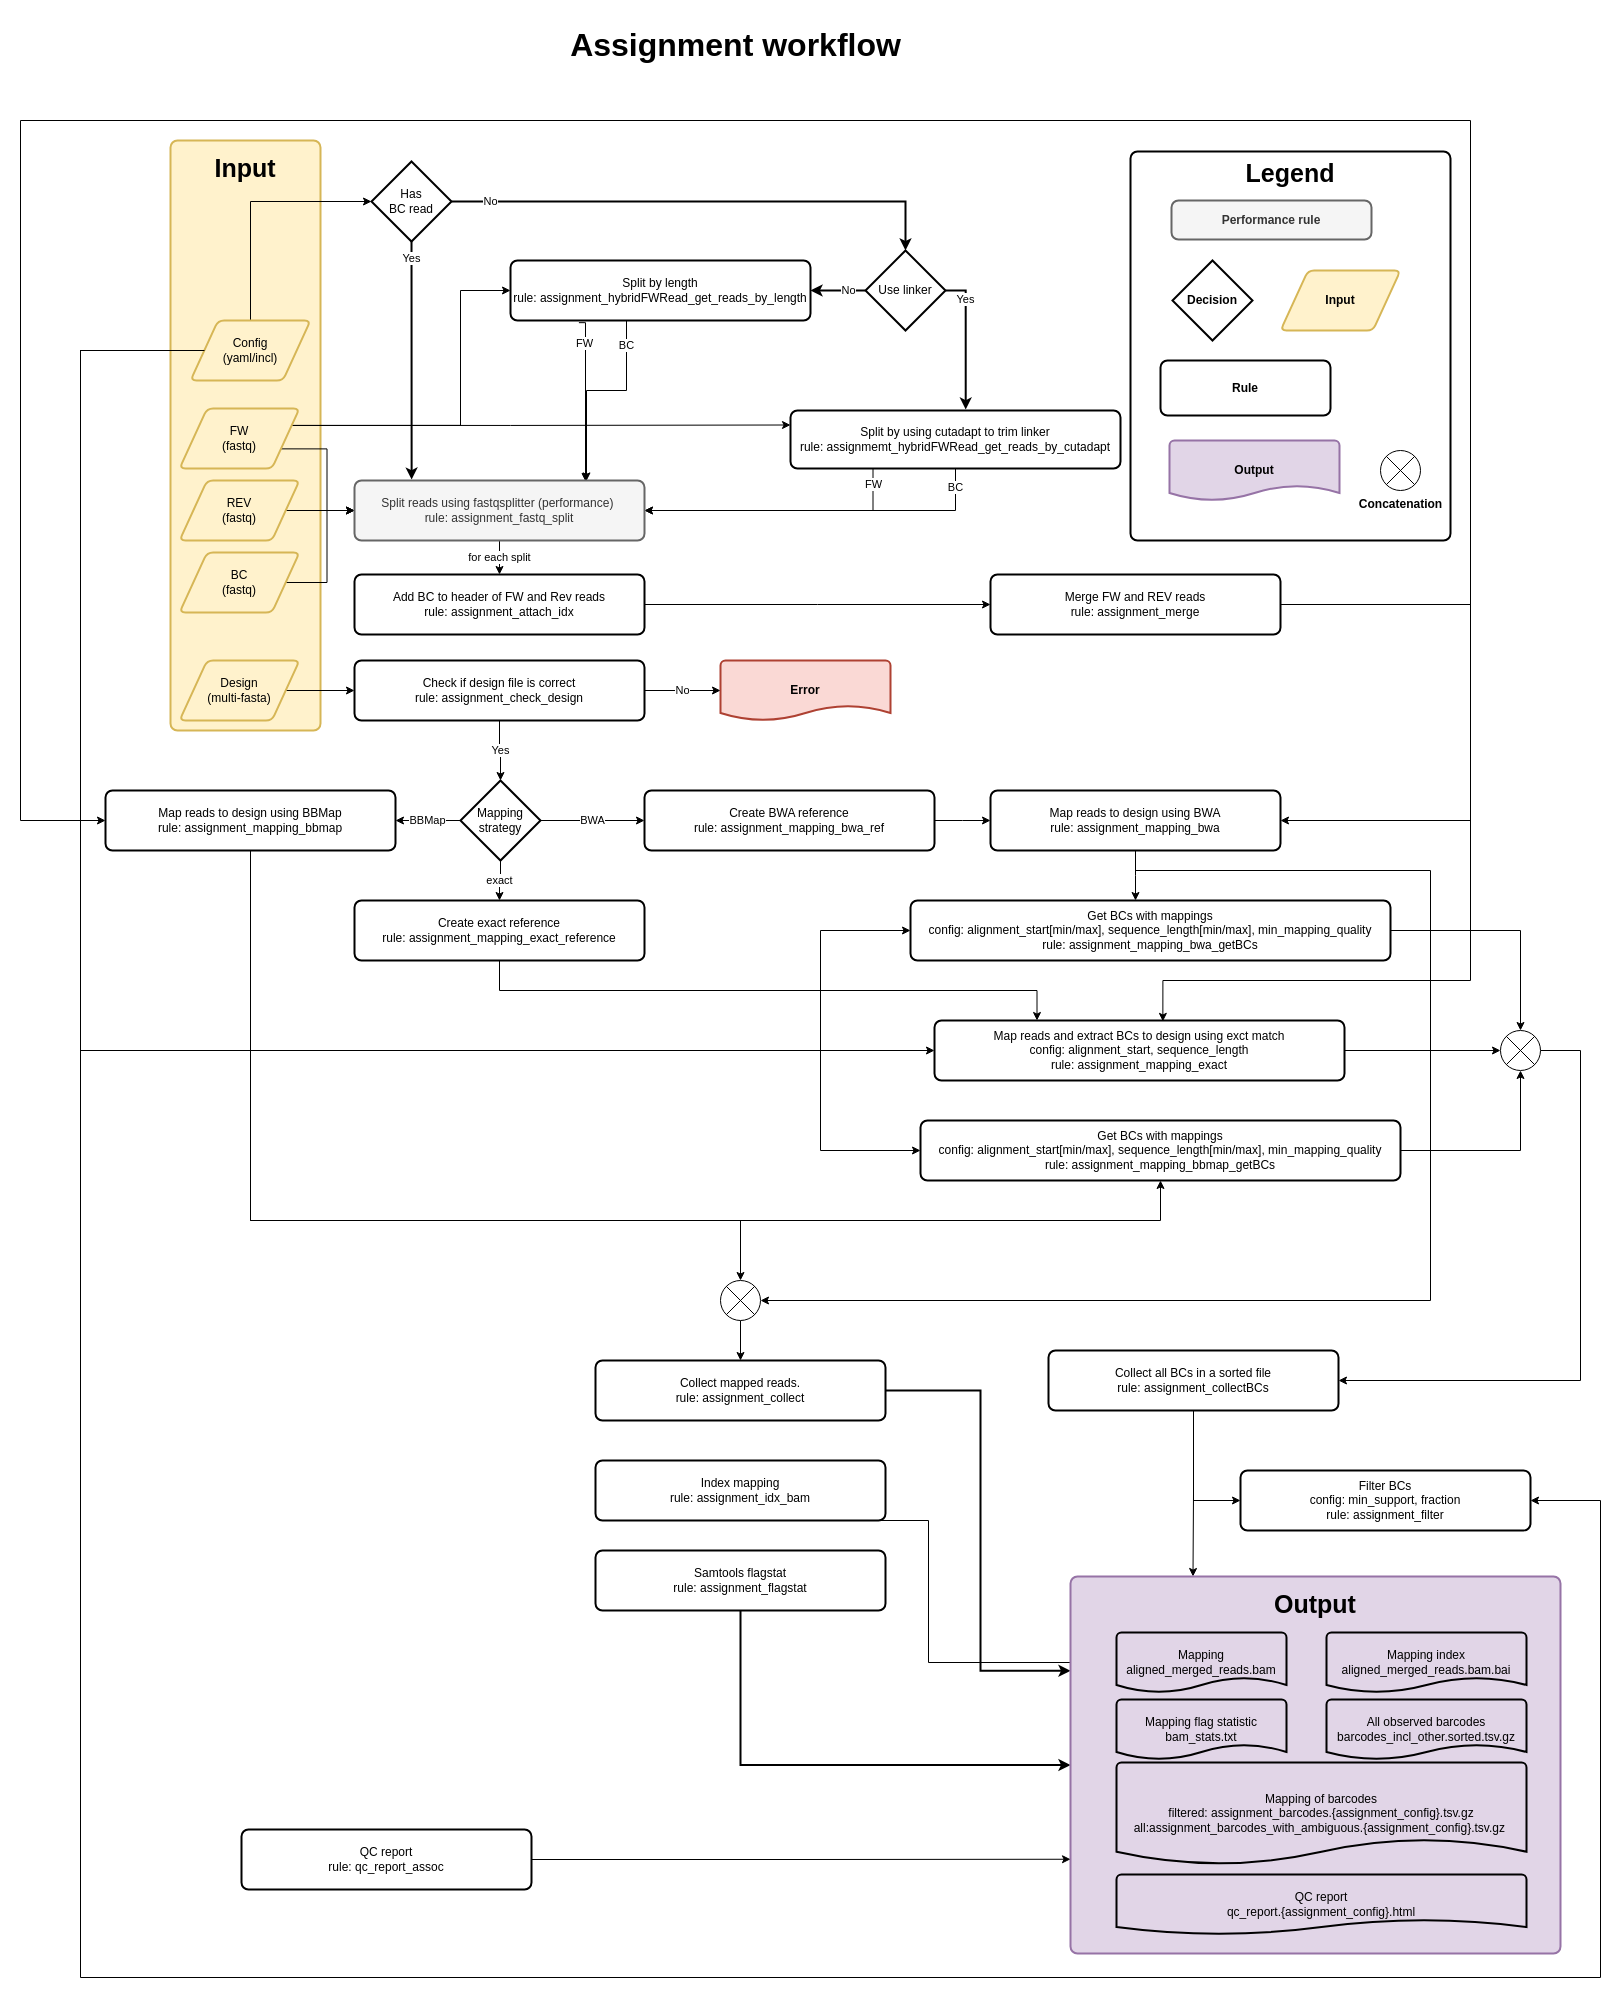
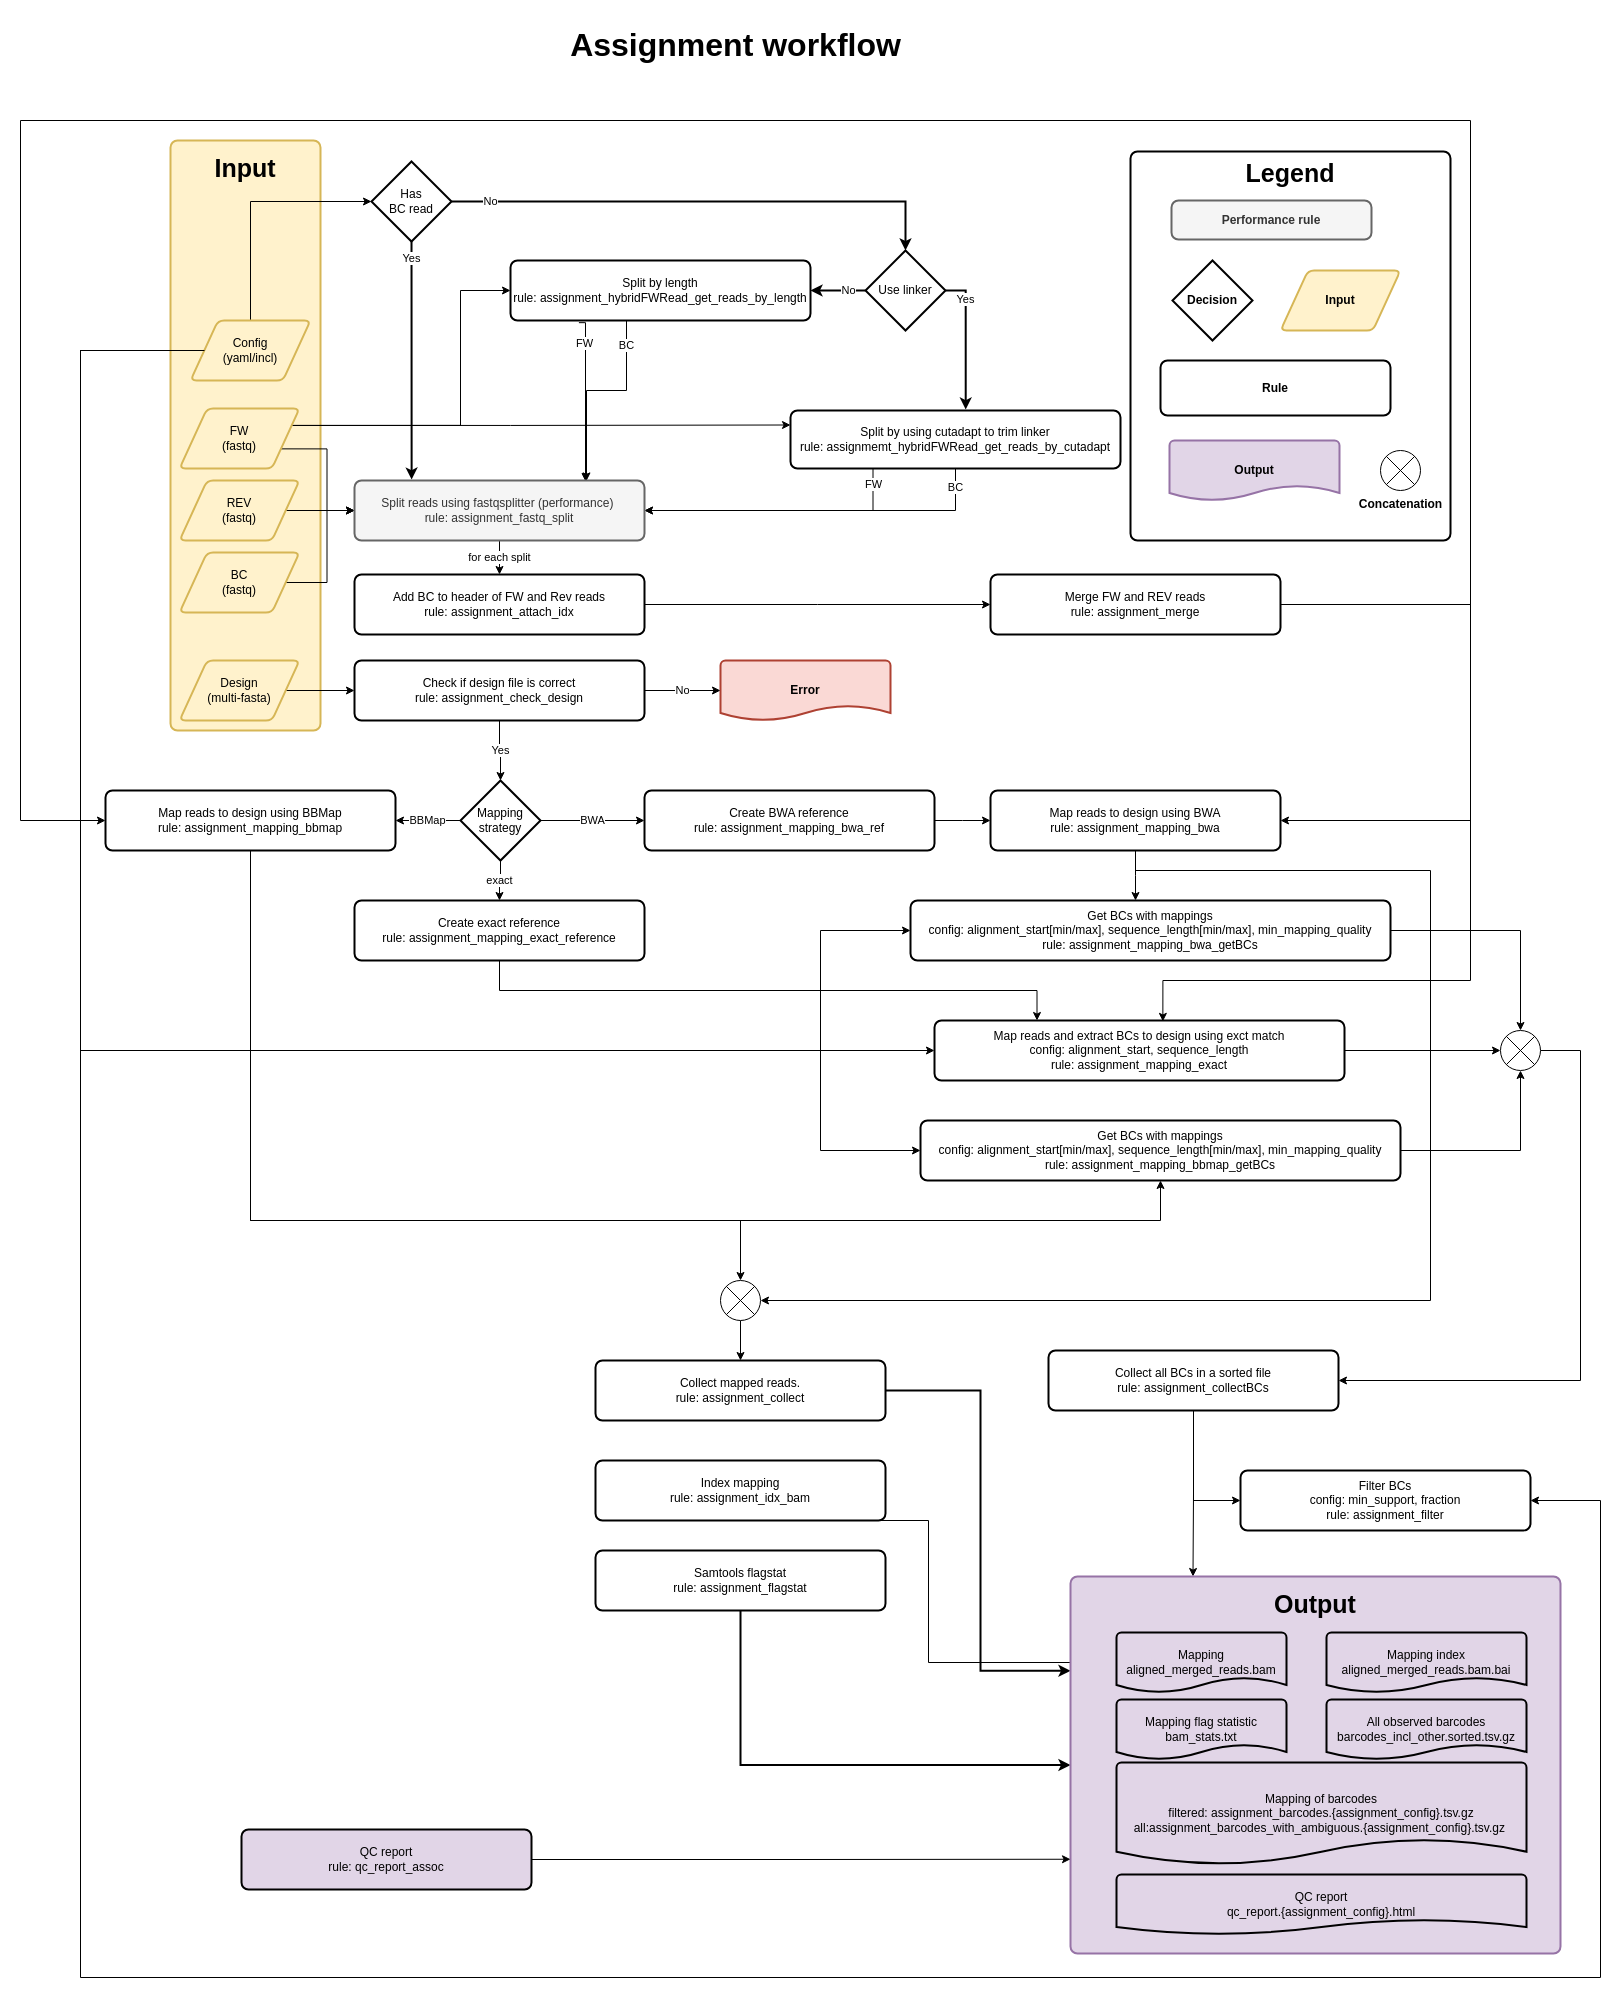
node "Rule": size 170x55 -> 230x55
node "QC report rule: qc_report_assoc": fillcolor #ffffff -> #e1d5e7
